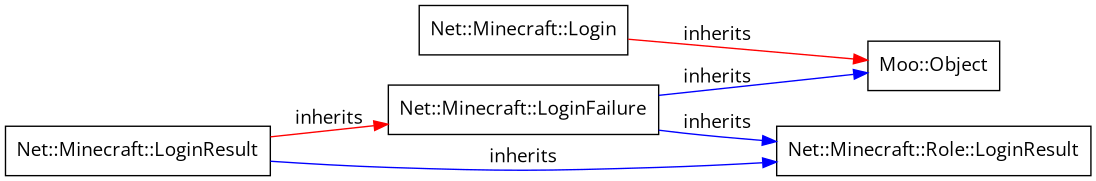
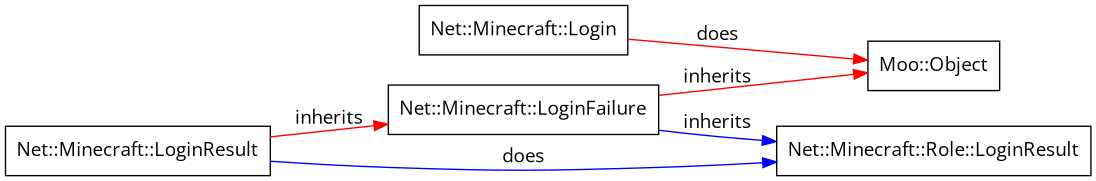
edge "Net::Minecraft::Login" -> "Moo::Object": label "inherits" -> "does"
edge "Net::Minecraft::LoginFailure" -> "Moo::Object": color blue -> red
edge "Net::Minecraft::LoginResult" -> "Net::Minecraft::Role::LoginResult": label "inherits" -> "does"
